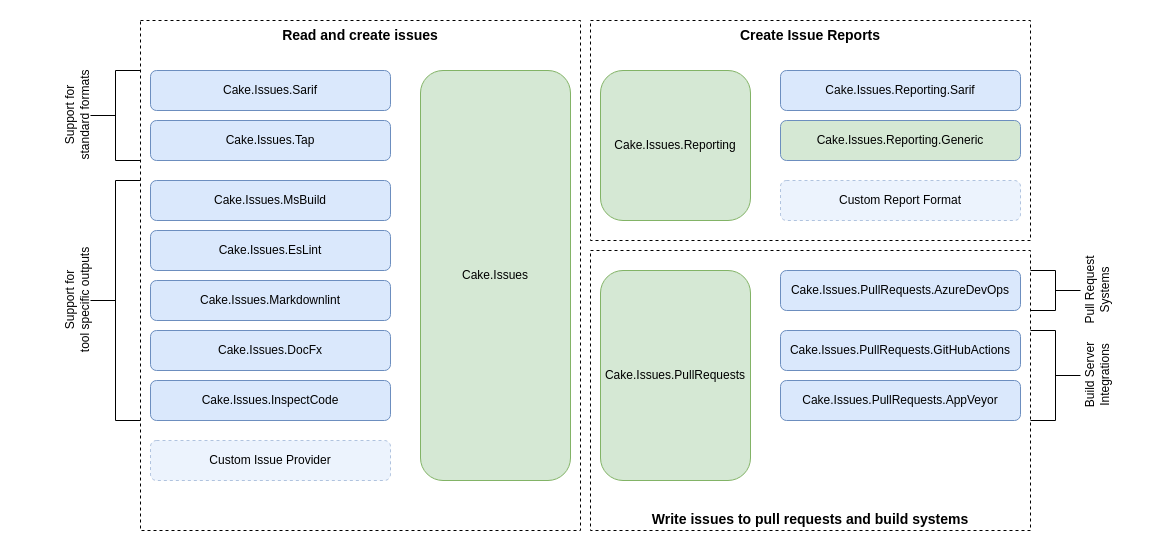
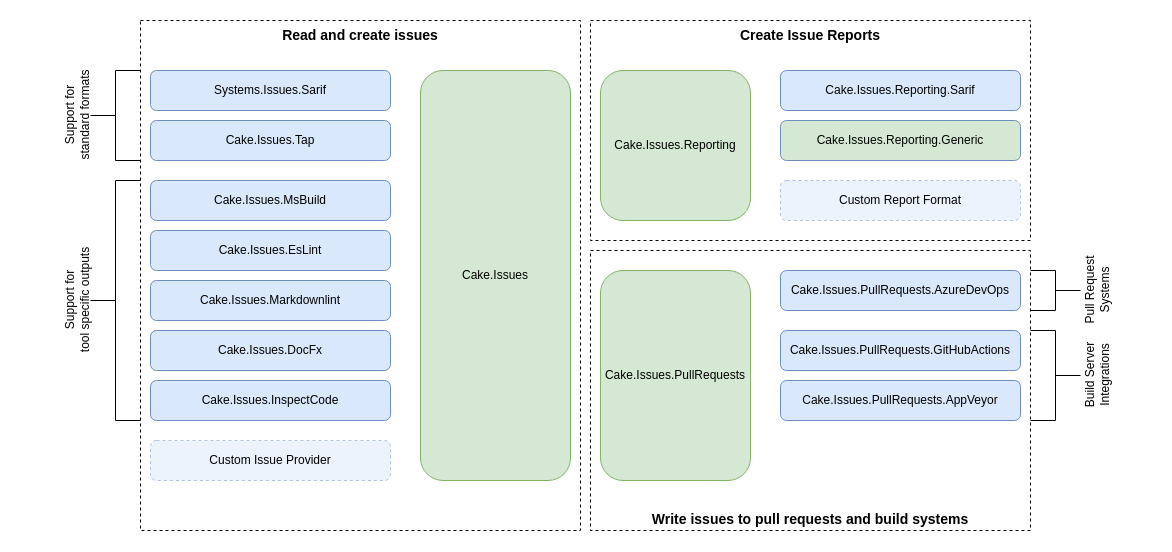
node "Cake.Issues.Sarif": label "Cake.Issues.Sarif" -> "Systems.Issues.Sarif"
